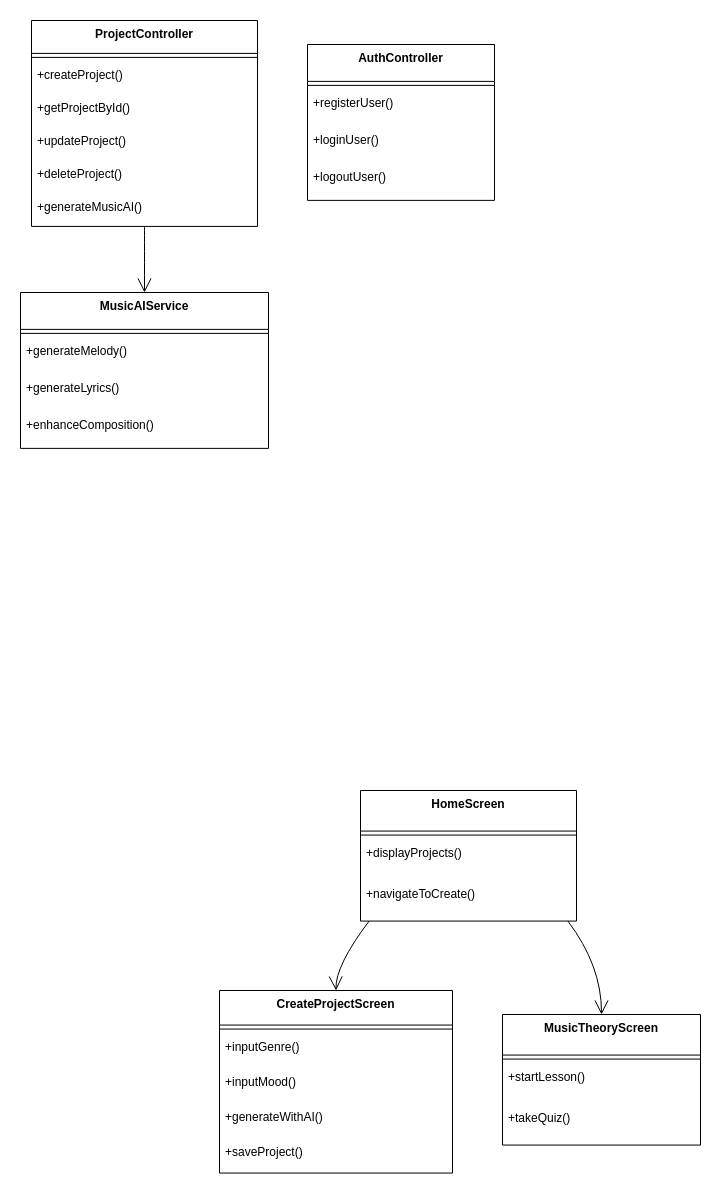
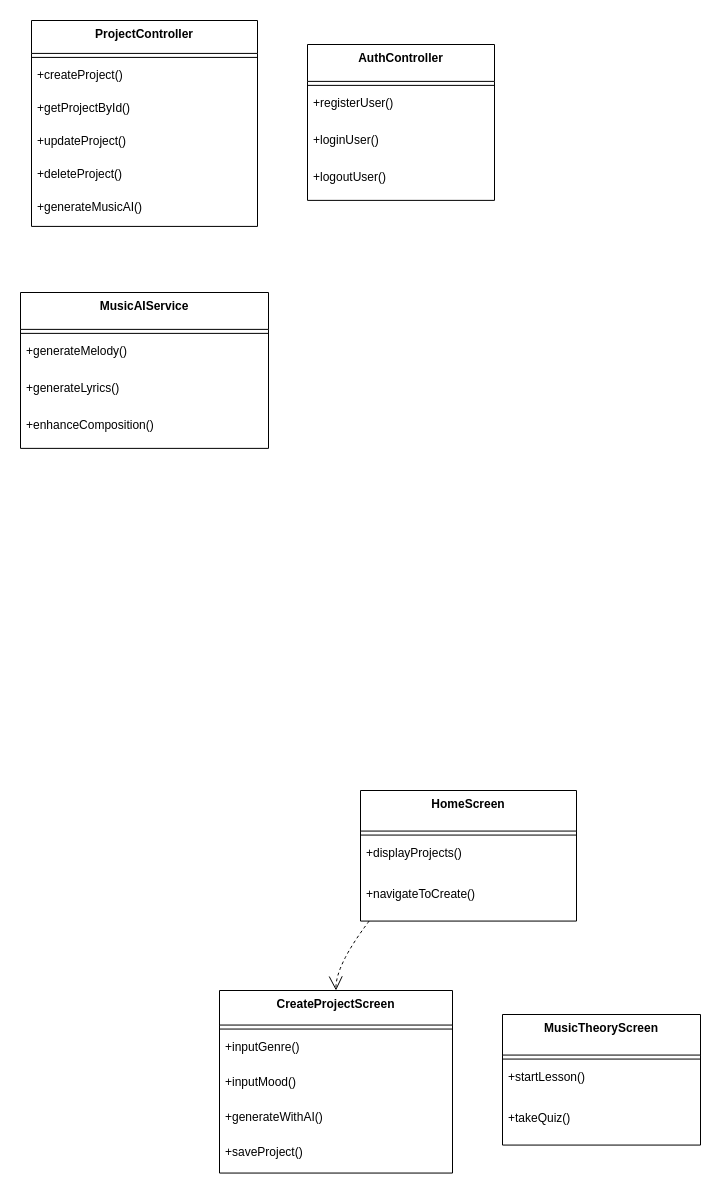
edge "ProjectController" -> "MusicAIService": removed
edge "HomeScreen" -> "CreateProjectScreen": style solid -> dashed
edge "HomeScreen" -> "MusicTheoryScreen": removed
